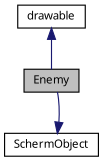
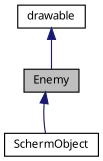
edge "Enemy" -> "SchermObject": reversed
